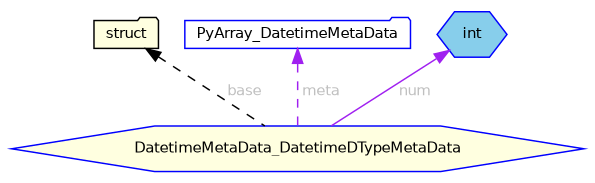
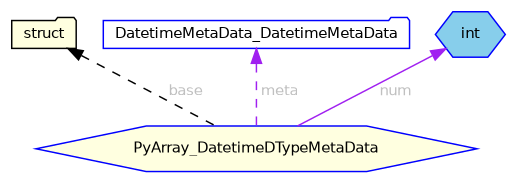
node "PyArray_DatetimeMetaData": label "PyArray_DatetimeMetaData" -> "DatetimeMetaData_DatetimeMetaData"
node "DatetimeMetaData_DatetimeDTypeMetaData": label "DatetimeMetaData_DatetimeDTypeMetaData" -> "PyArray_DatetimeDTypeMetaData"
